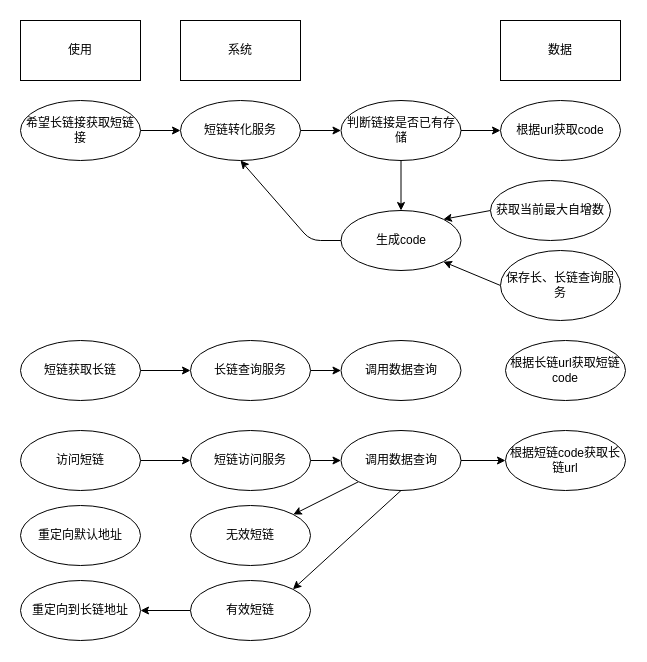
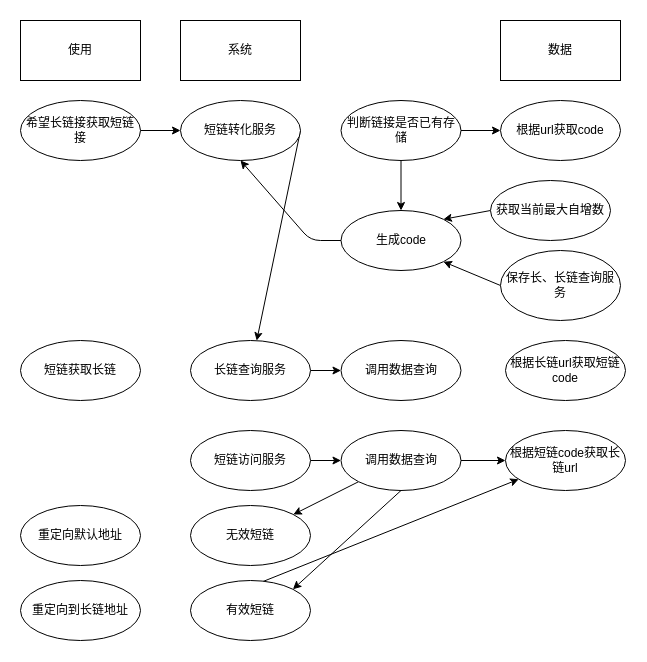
edge "短链转化服务" -> "判断链接是否已有存储": now "短链转化服务" -> "长链查询服务"
edge "短链获取长链" -> "长链查询服务": removed
node "访问短链": removed
edge "访问短链" -> "短链访问服务": removed
edge "有效短链" -> "重定向到长链地址": now "有效短链" -> "根据短链code获取长链url"
